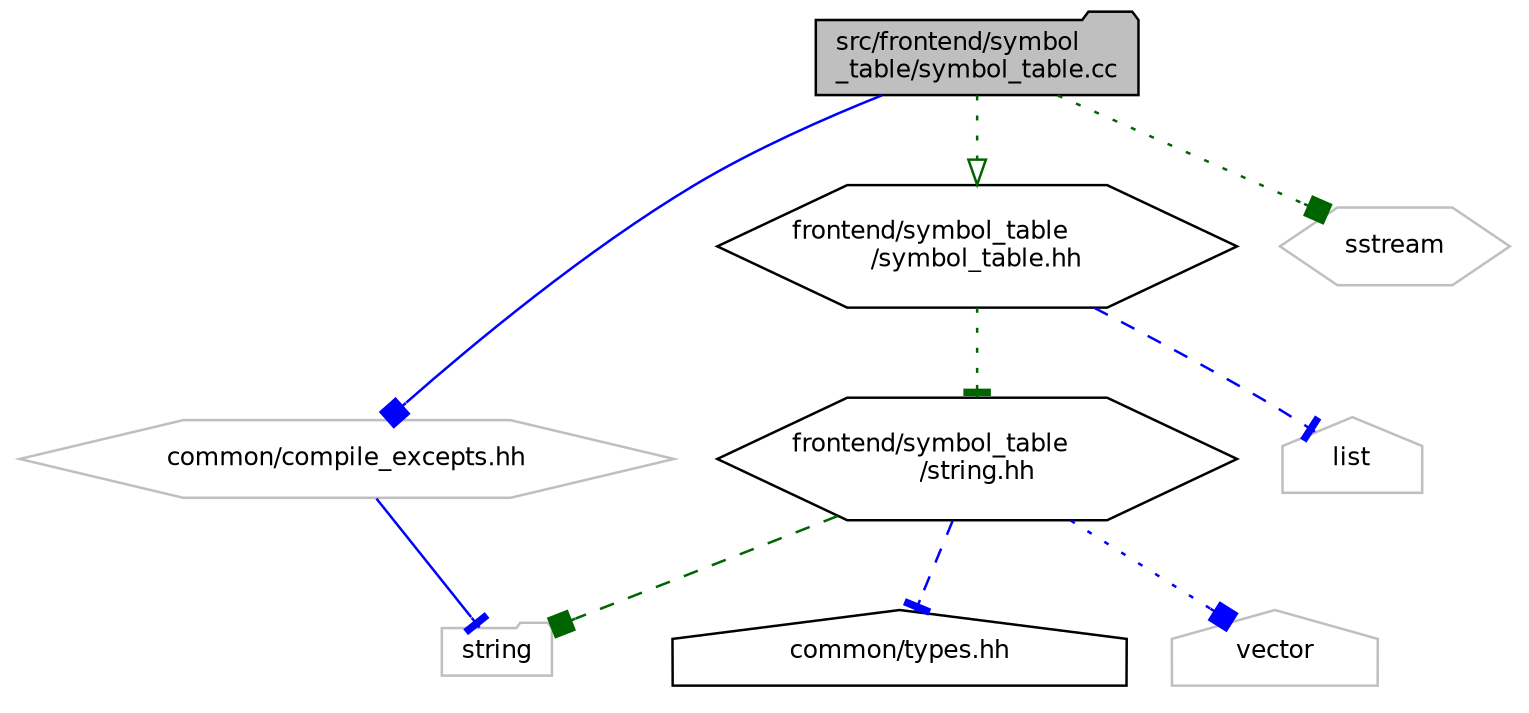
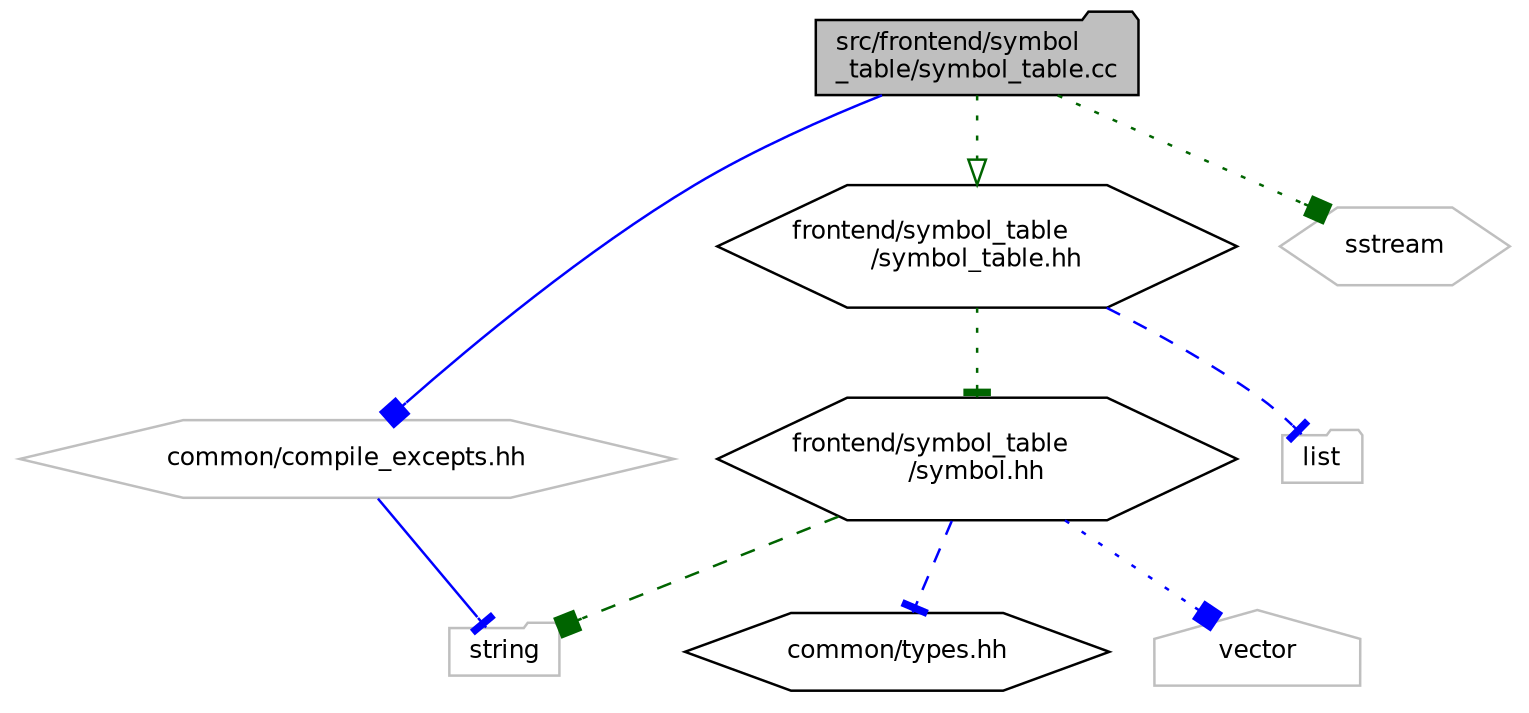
node "frontend/symbol_table /string.hh": label "frontend/symbol_table /string.hh" -> "frontend/symbol_table /symbol.hh"
node "list": shape house -> folder
node "common/types.hh": shape house -> hexagon
